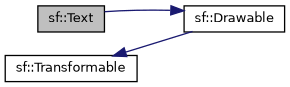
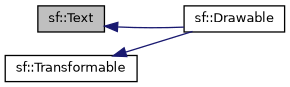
edge "sf::Text" -> "sf::Drawable": reversed
